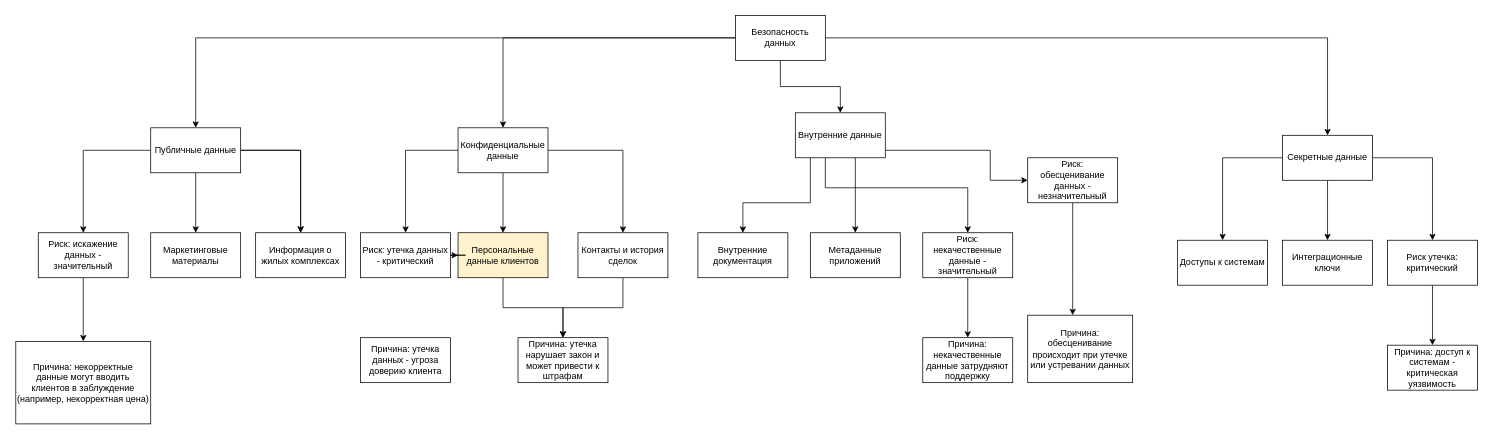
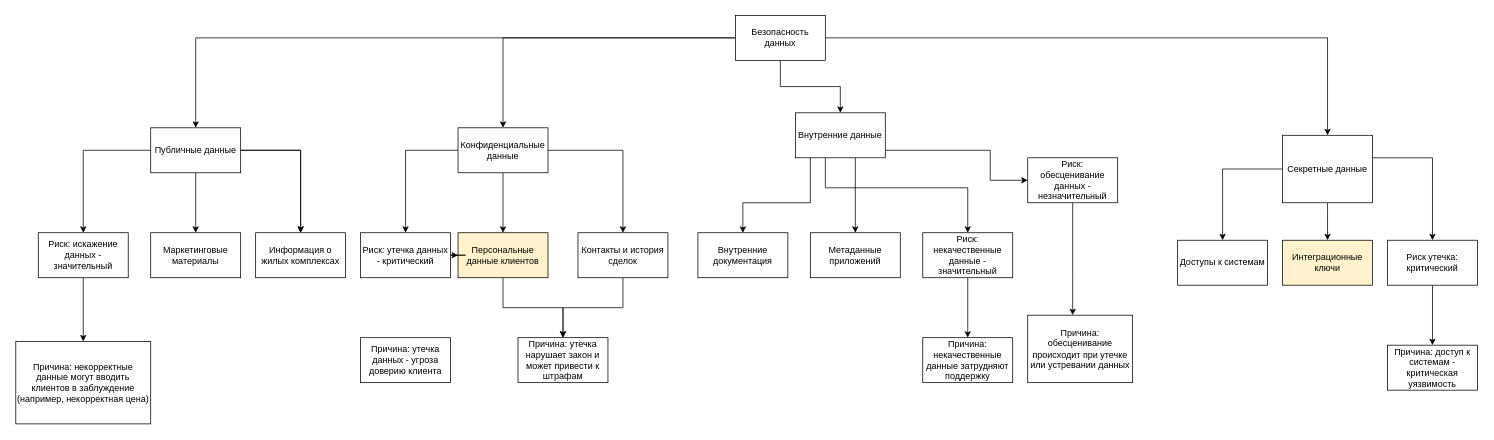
node "Секретные данные": size 90x45 -> 90x68
node "Интеграционные ключи": fillcolor #ffffff -> #fff2cc
